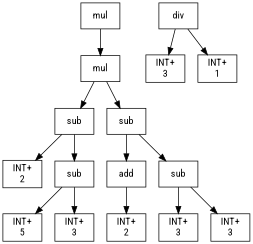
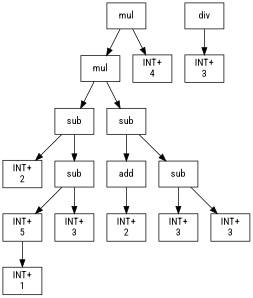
edge "div" -> "INT+ 1": now "INT+ 5" -> "INT+ 1"
node "INT+ 4": added
